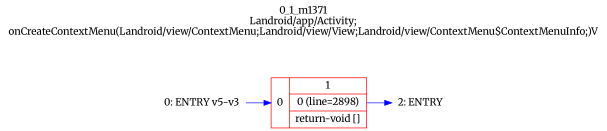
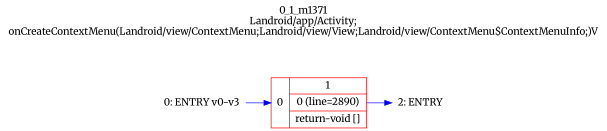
node "0": text "0 (line=2898)" -> "0 (line=2890)"
node "0: ENTRY v5-v3": label "0: ENTRY v5-v3" -> "0: ENTRY v0-v3"
